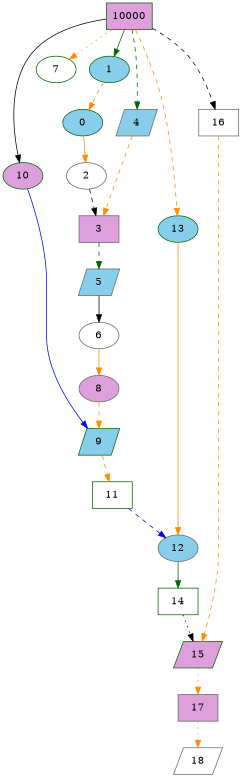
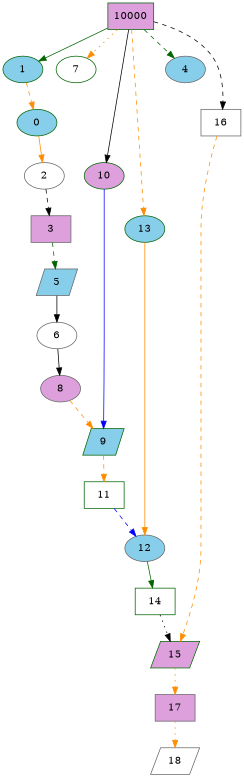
node "4": shape parallelogram -> ellipse
edge "4" -> "3": removed
edge "6" -> "8": color darkorange -> black
